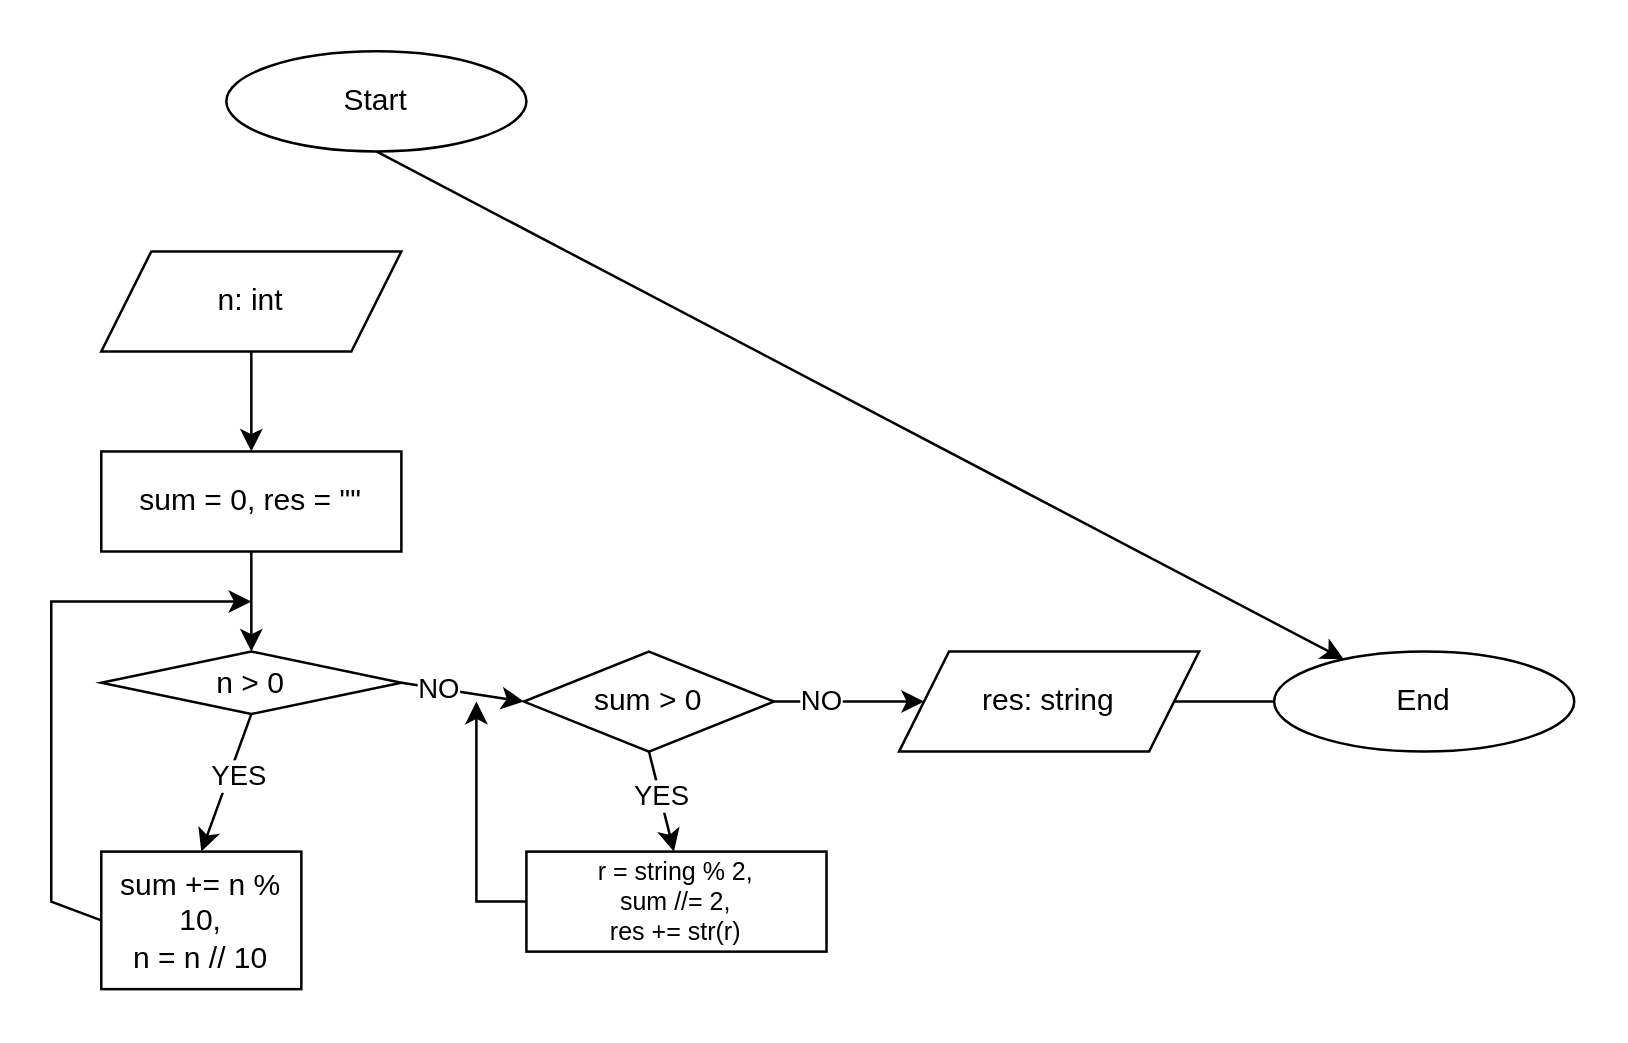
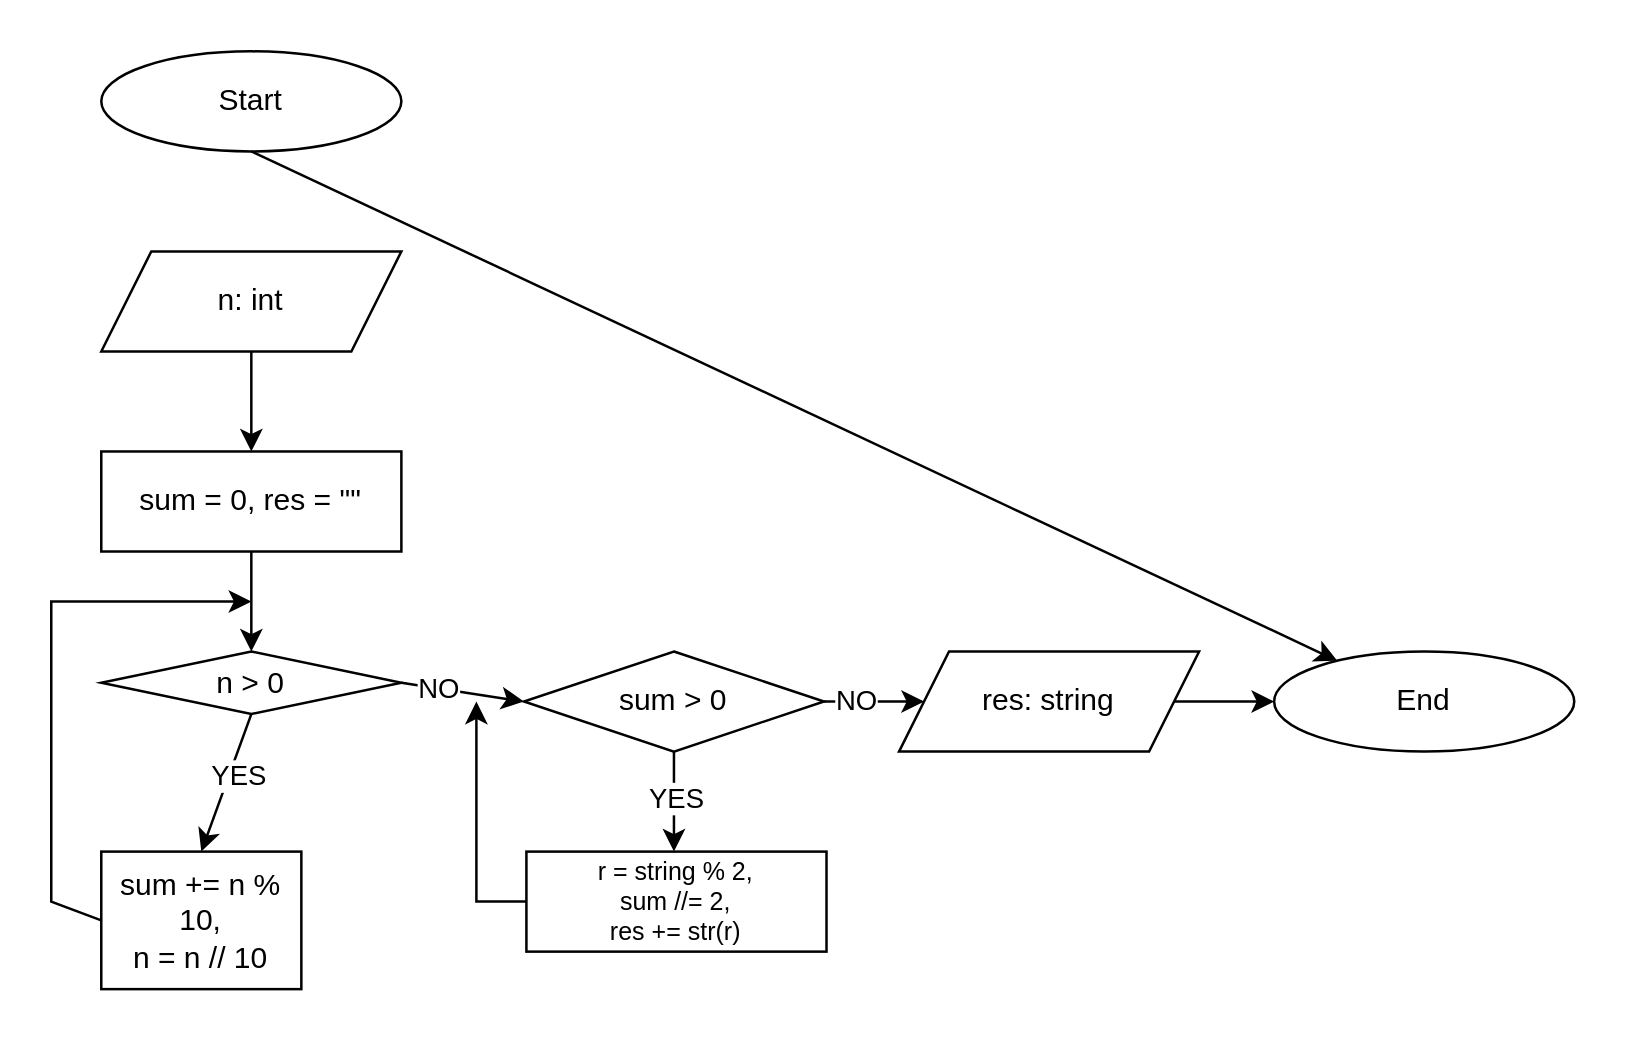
node "Start": moved (376, 101) -> (251, 101)
node "sum > 0": size 250x100 -> 300x100
edge "res: string" -- "End": arrowhead none -> classic
